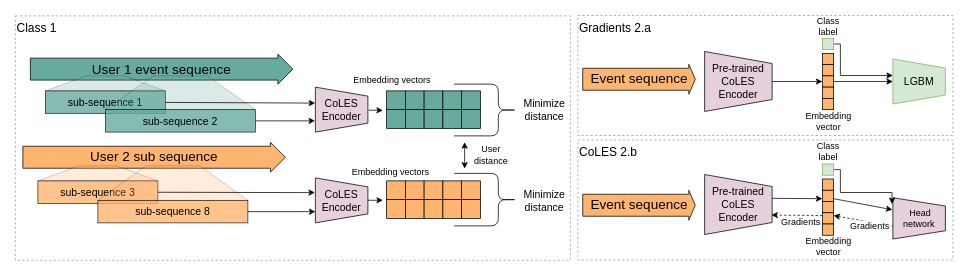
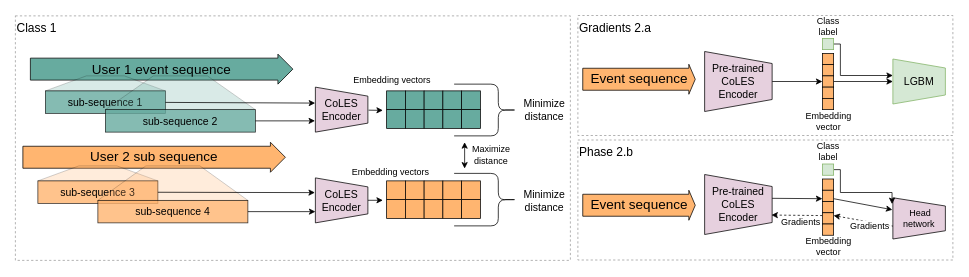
node "CoLES 2.b": label "CoLES 2.b" -> "Phase 2.b"
node "User distance": label "User distance" -> "Maximize distance"
node "sub-sequence 8": label "sub-sequence 8" -> "sub-sequence 4"
